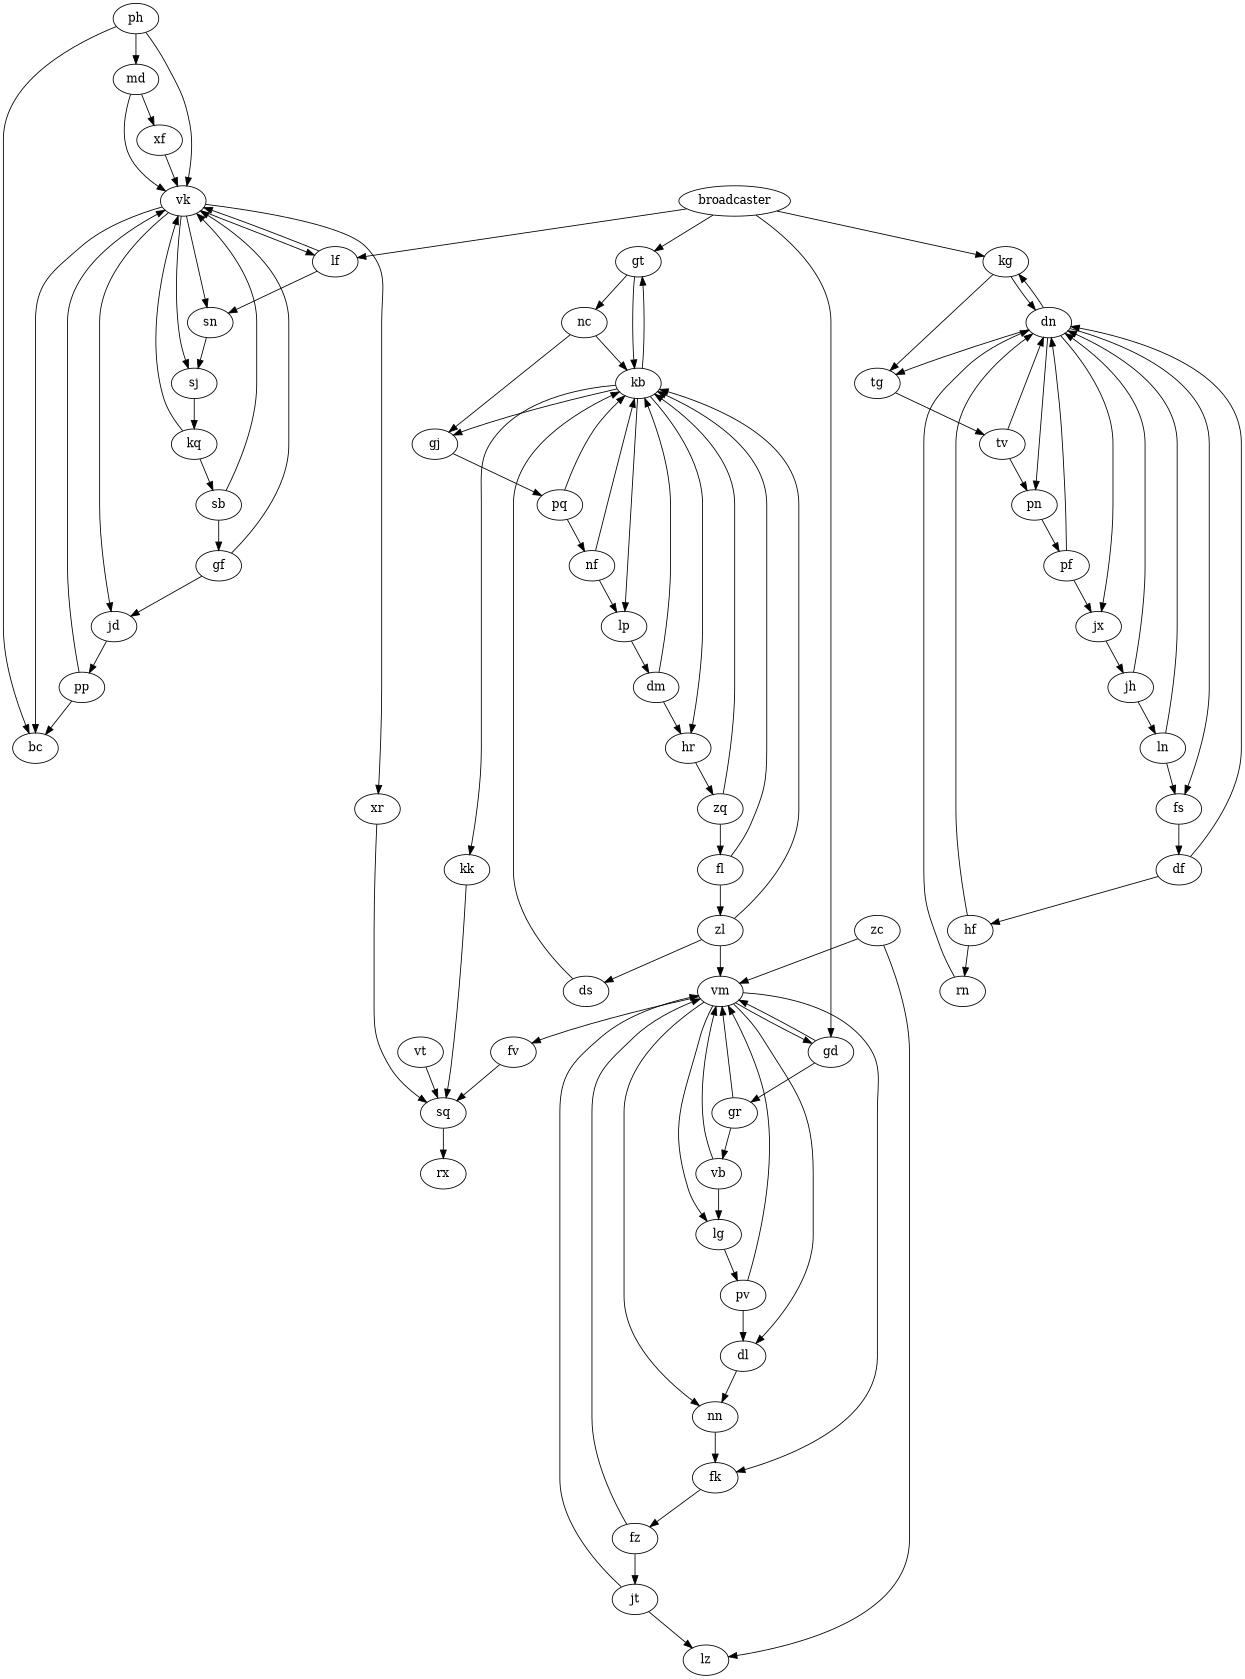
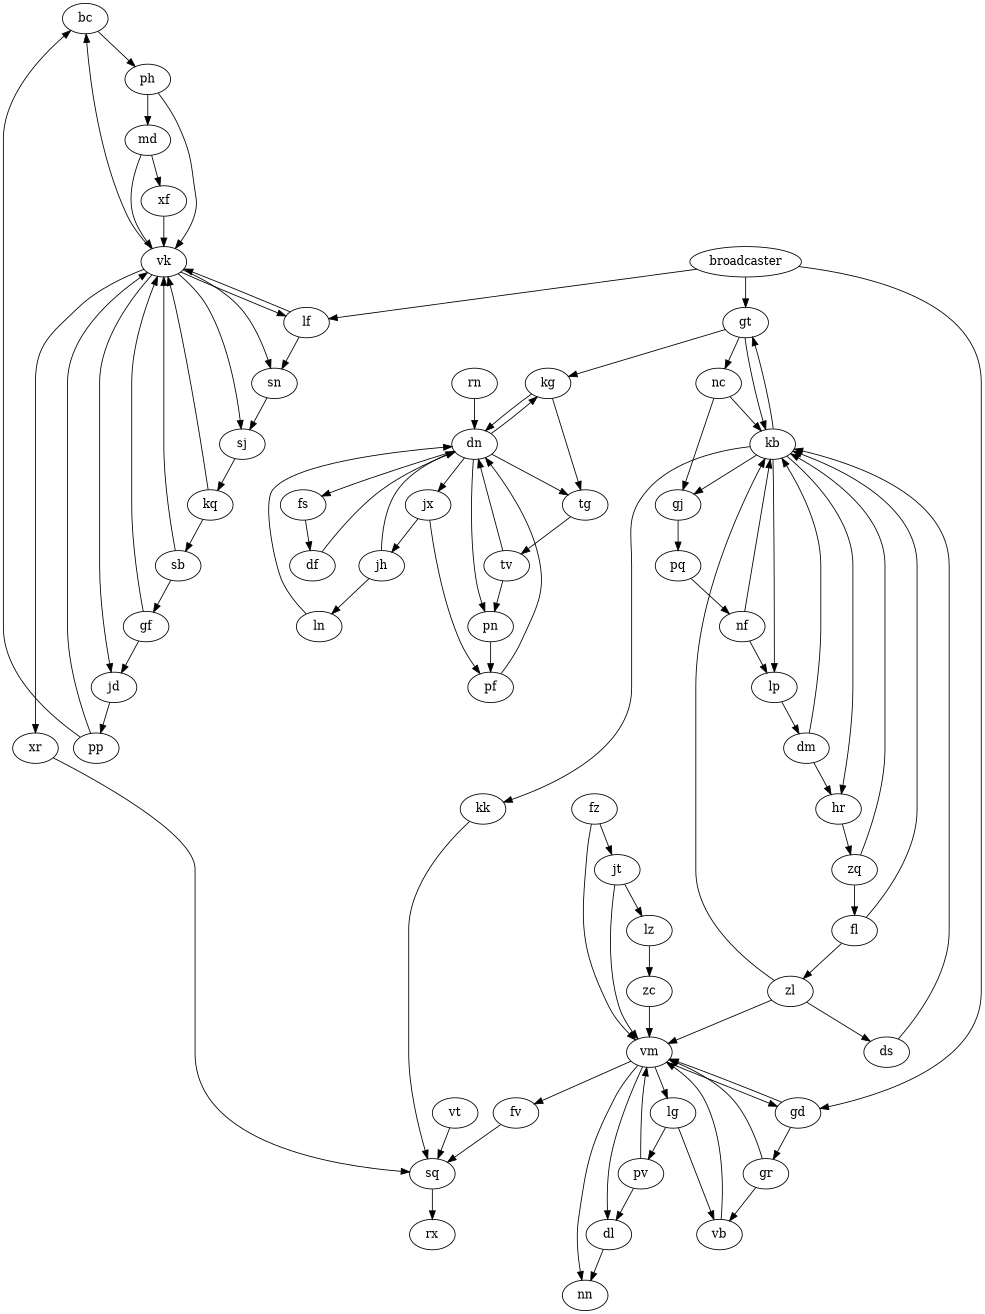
edge "broadcaster" -> "kg": now "gt" -> "kg"
edge "ph" -> "bc": reversed
edge "pq" -> "kb": removed
edge "pf" -> "jx": reversed
edge "ln" -> "fs": removed
node "hf": removed
edge "vb" -> "lg": reversed
edge "zc" -> "lz": reversed
node "fk": removed
